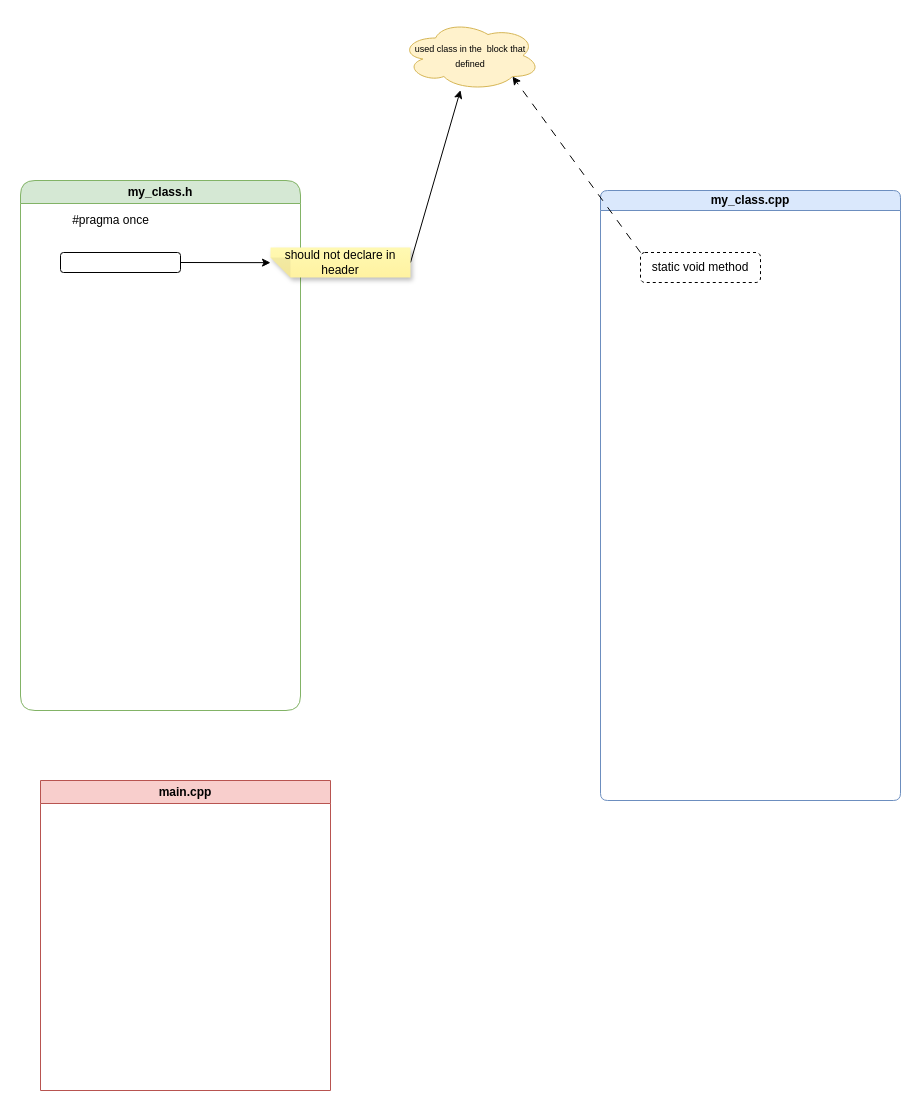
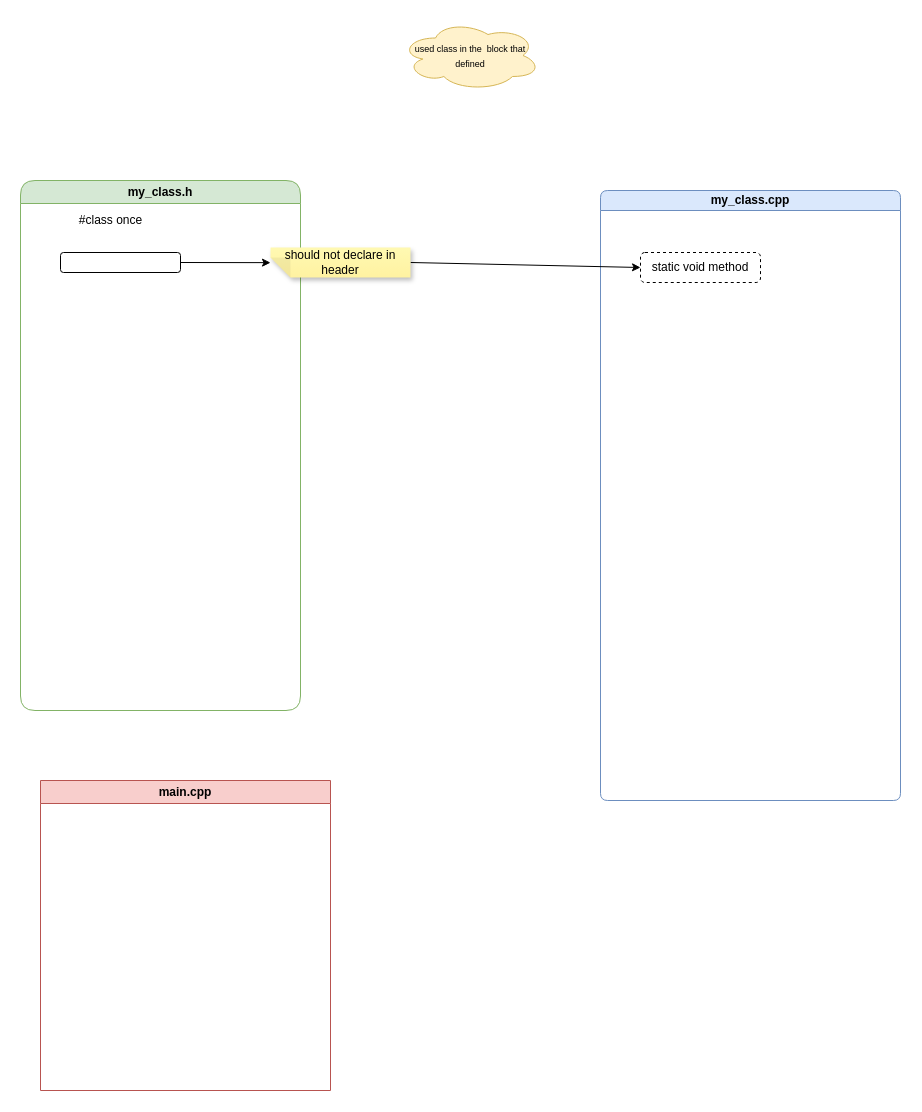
edge "static void method" -> "used class in the block that defined": removed
edge "should not declare in header" -> "used class in the block that defined": now "should not declare in header" -> "static void method"
node "#pragma once": label "#pragma once" -> "#class once"
